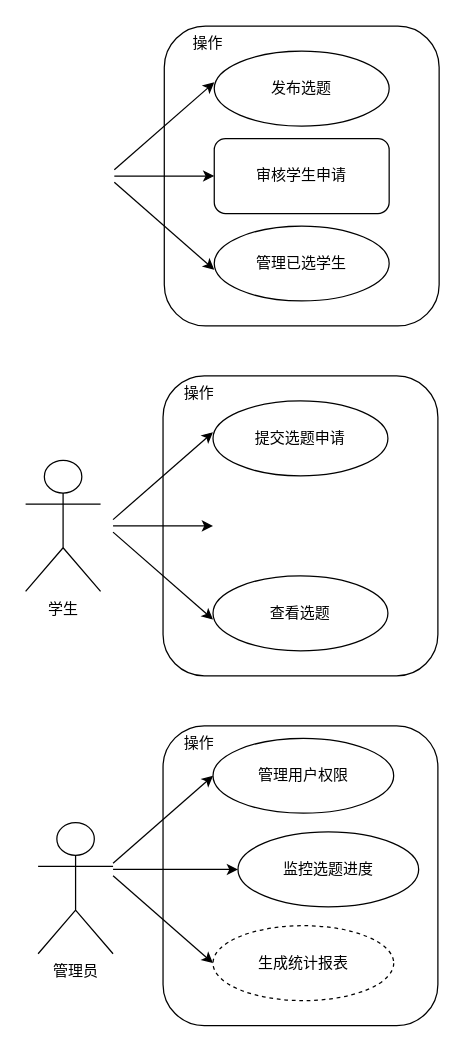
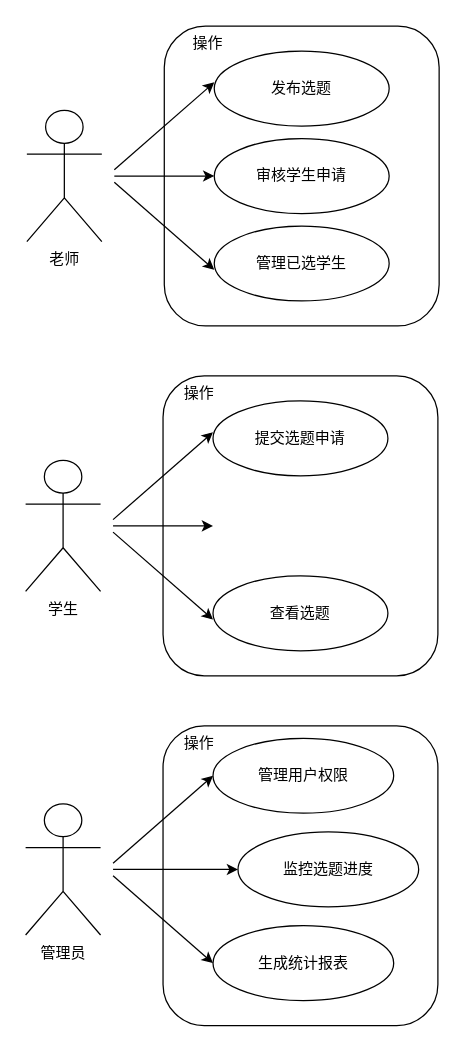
node "老师": added
node "审核学生申请": shape rounded rectangle -> ellipse
node "管理员": moved (76, 888) -> (63, 869)
node "生成统计报表": style dashed -> solid
